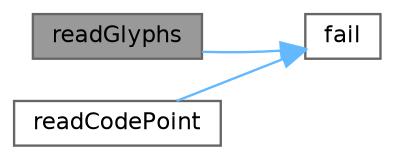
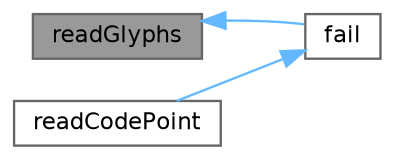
edge "readGlyphs" -> "fail": reversed
